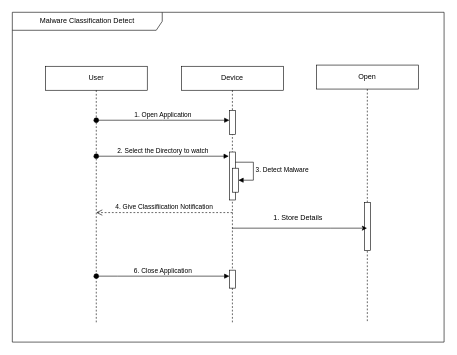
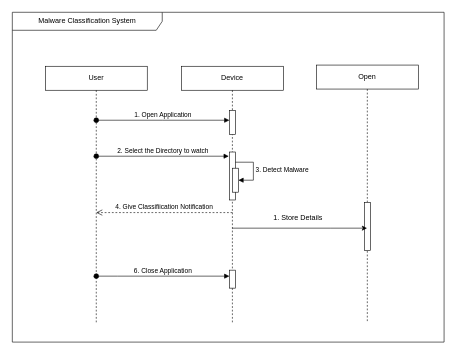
node "Malware Classification Detect": label "Malware Classification Detect" -> "Malware Classification System"
